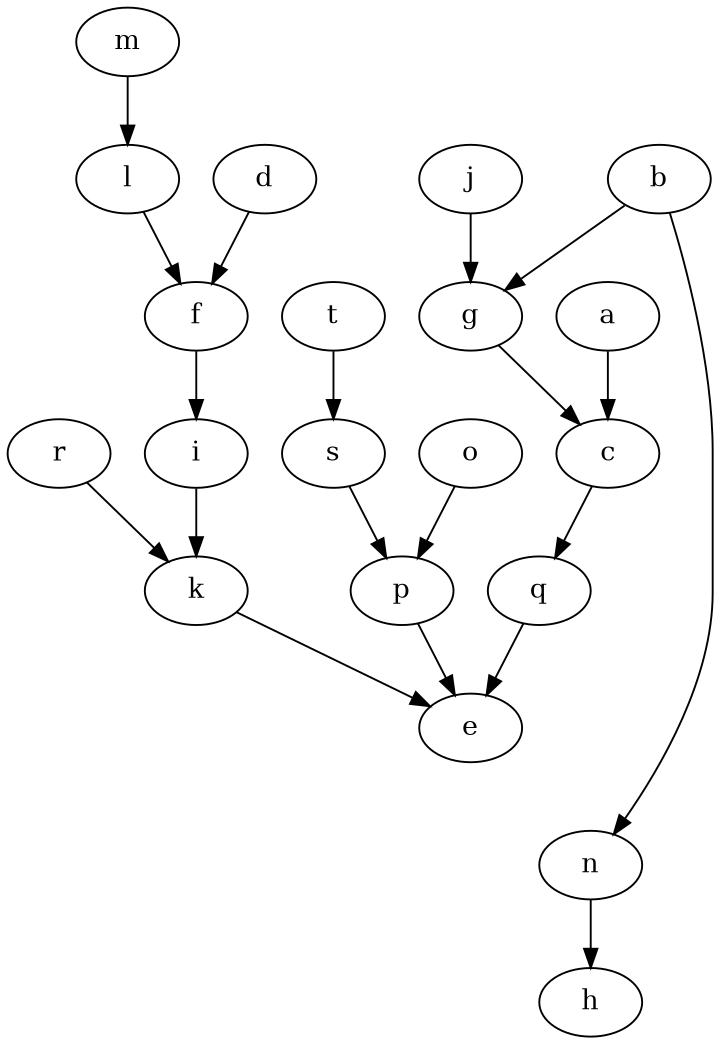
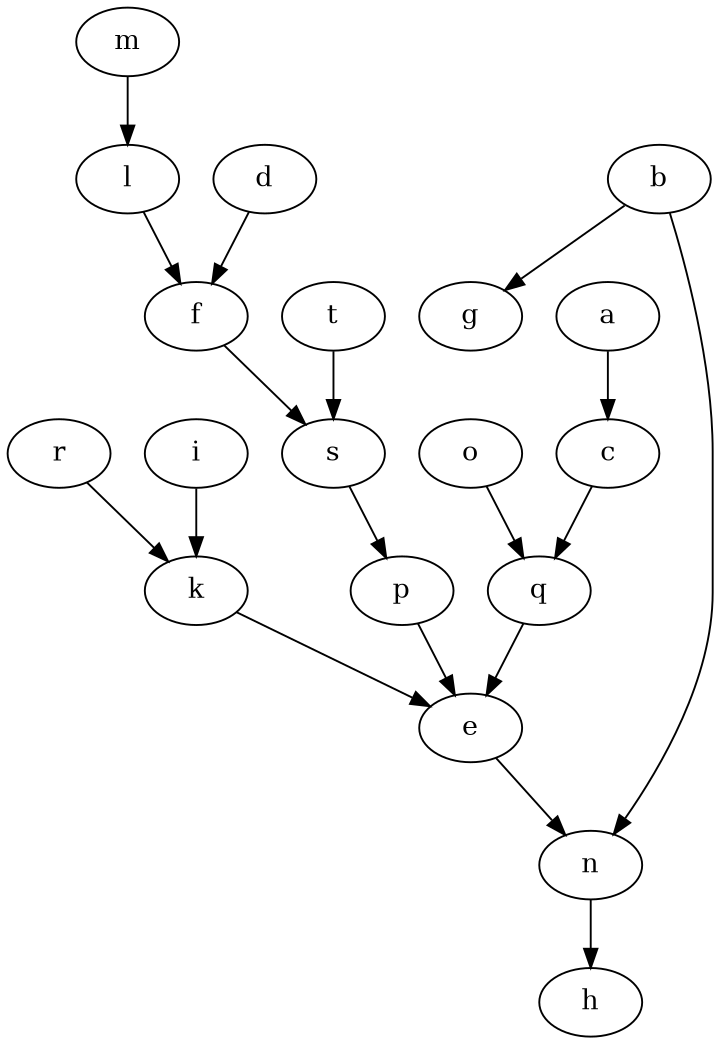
node "j": removed
edge "f" -> "i": now "f" -> "s"
edge "g" -> "c": removed
edge "o" -> "p": now "o" -> "q"
edge "e" -> "n": added
